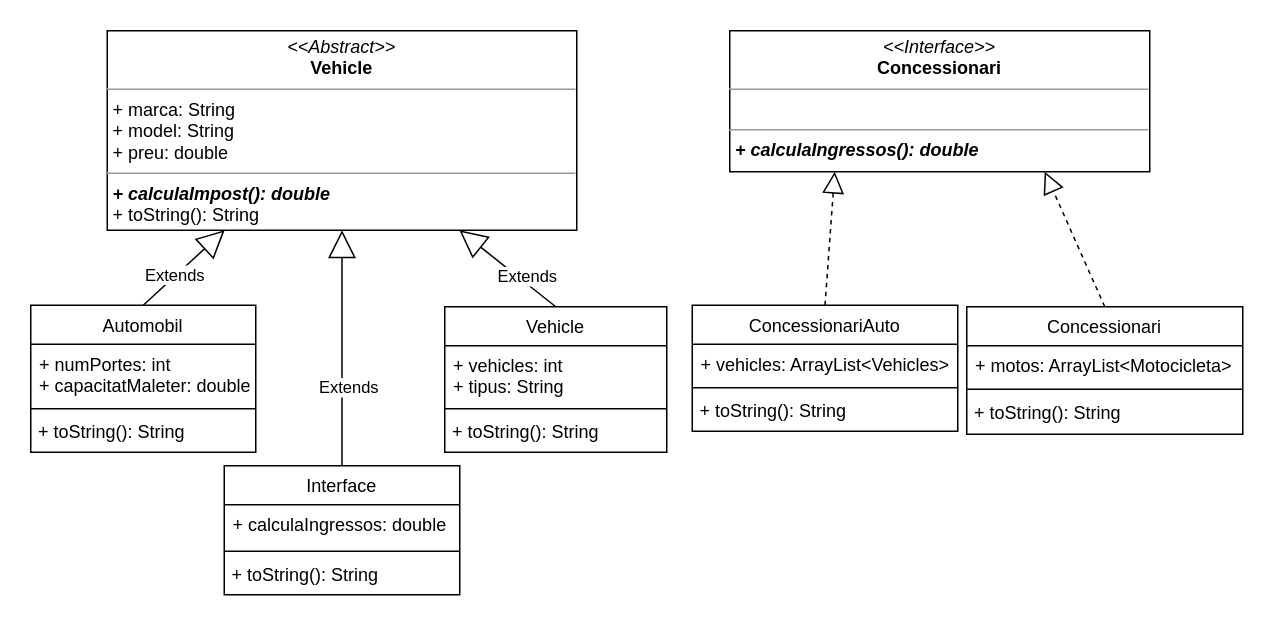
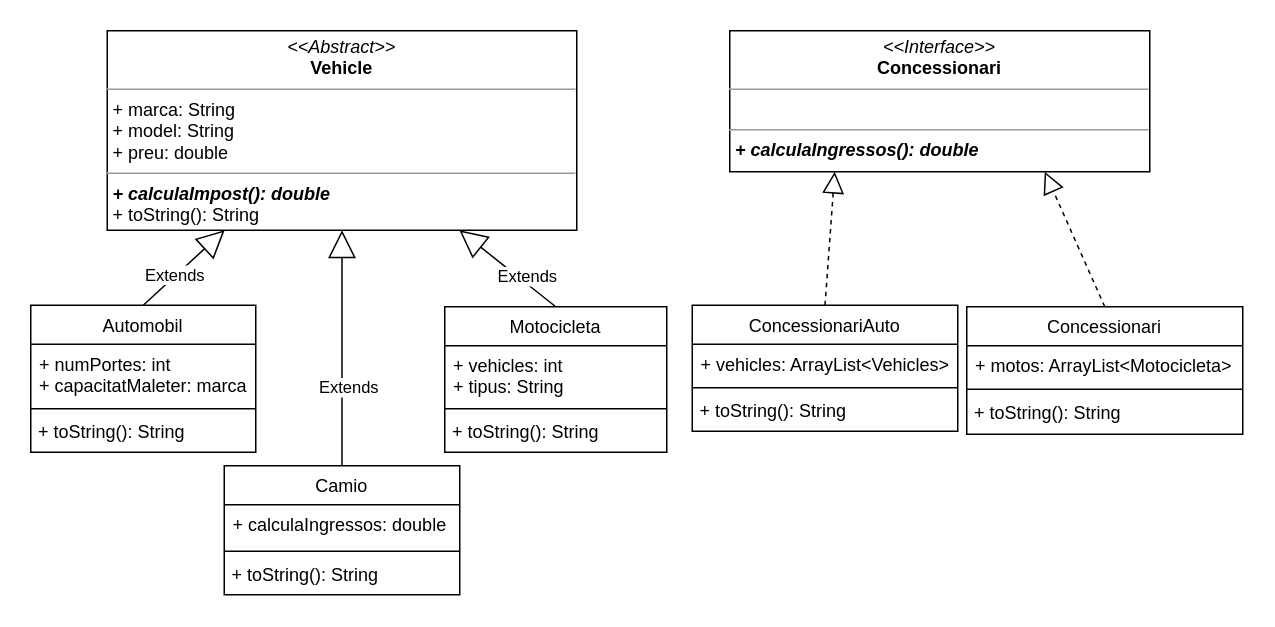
node "Vehicle": label "Vehicle" -> "Motocicleta"
node "+ numPortes: int + capacitatMaleter: double": label "+ numPortes: int + capacitatMaleter: double" -> "+ numPortes: int + capacitatMaleter: marca"
node "Interface": label "Interface" -> "Camio"
